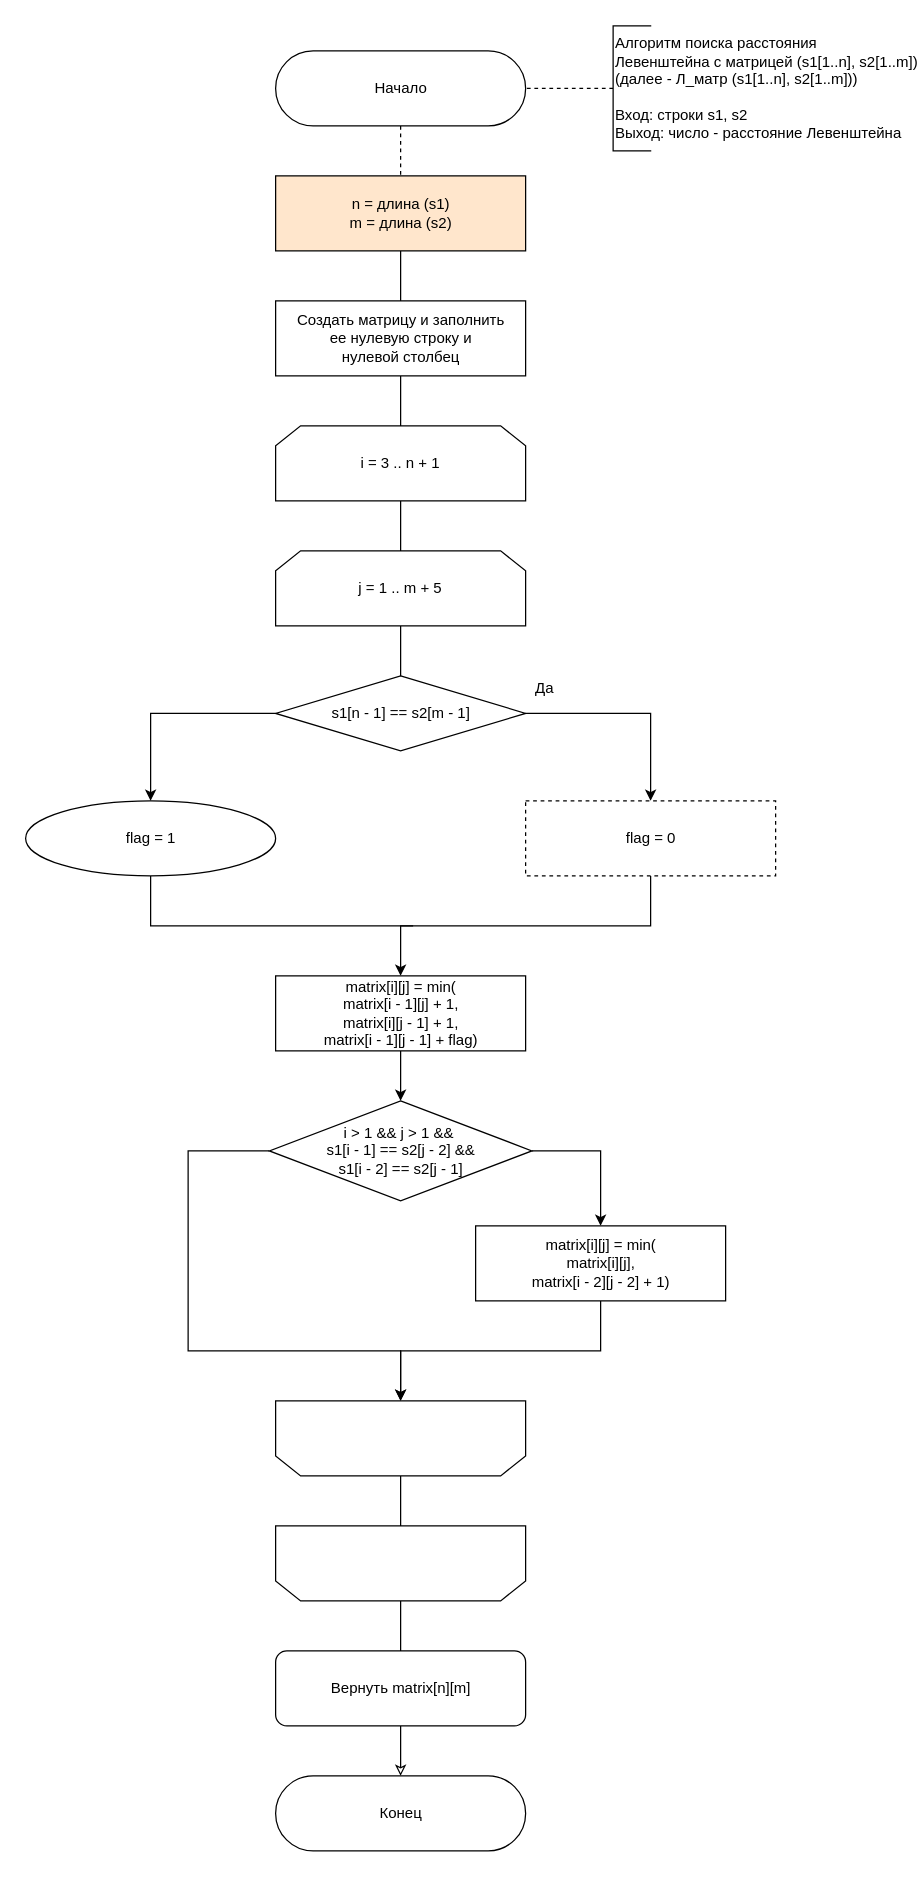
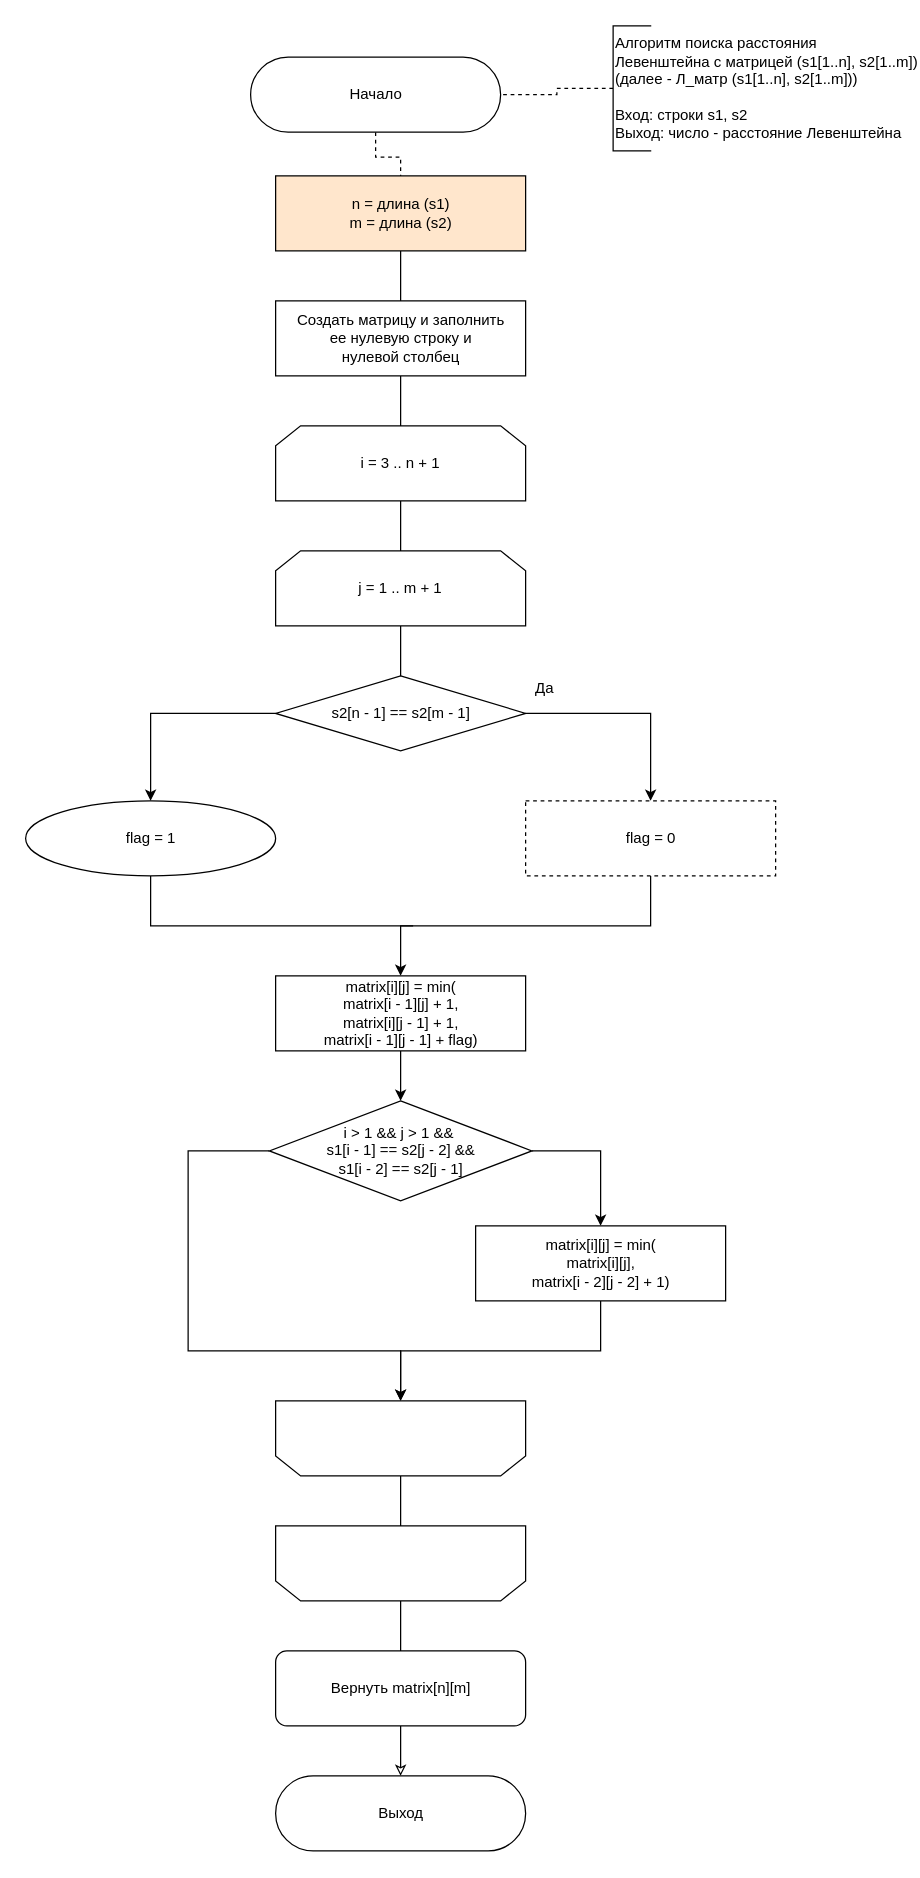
node "Начало": moved (401, 88) -> (376, 94)
node "j = 1 .. m + 5": label "j = 1 .. m + 5" -> "j = 1 .. m + 1"
node "s1[n - 1] == s2[m - 1]": label "s1[n - 1] == s2[m - 1]" -> "s2[n - 1] == s2[m - 1]"
node "Конец": label "Конец" -> "Выход"
